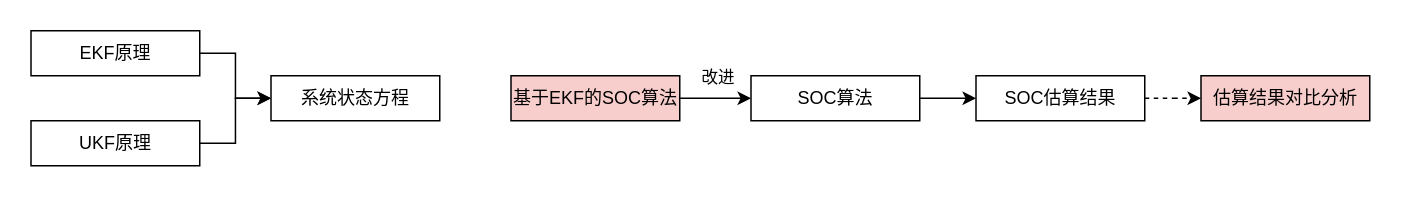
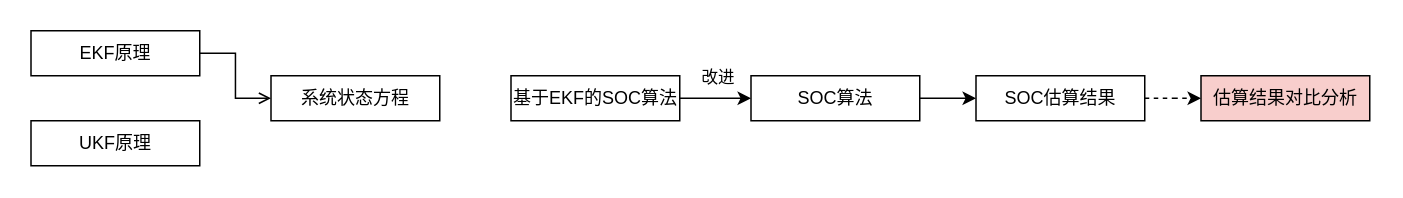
edge "EKF原理" -> "系统状态方程": arrowhead classic -> open
node "基于EKF的SOC算法": fillcolor #f8cecc -> #ffffff
edge "UKF原理" -> "系统状态方程": removed
